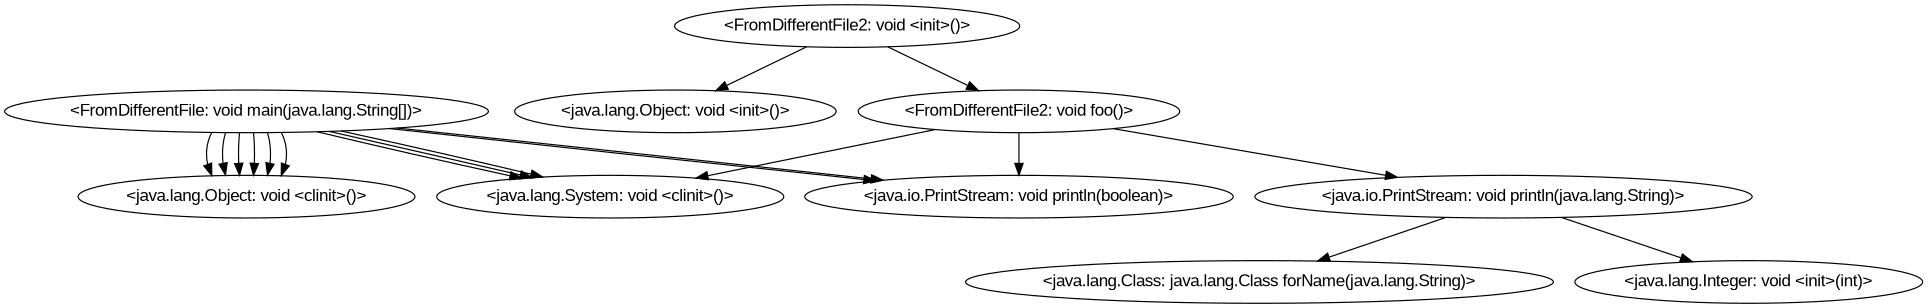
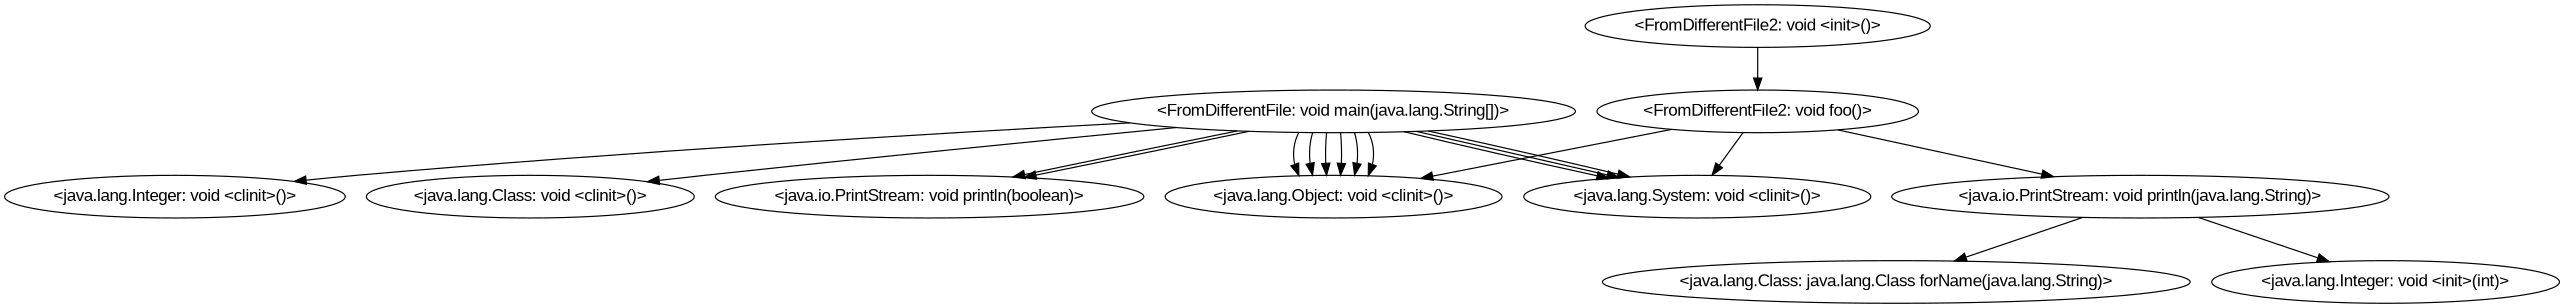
node "<java.lang.Object: void <init>()>": removed
edge "<FromDifferentFile2: void foo()>" -> "<java.io.PrintStream: void println(boolean)>": now "<FromDifferentFile2: void foo()>" -> "<java.lang.Object: void <clinit>()>"
node "<java.lang.Integer: void <clinit>()>": added
node "<java.lang.Class: void <clinit>()>": added
